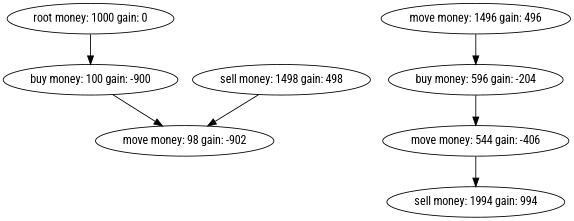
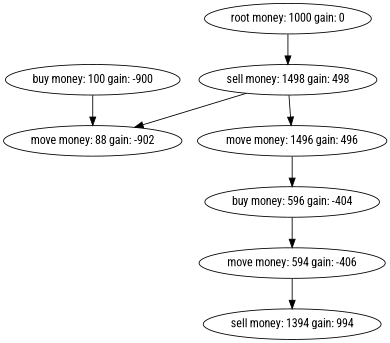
edge "root money: 1000 gain: 0" -> "buy money: 100 gain: -900": now "root money: 1000 gain: 0" -> "sell money: 1498 gain: 498"
node "buy money: 596 gain: -204": label "buy money: 596 gain: -204" -> "buy money: 596 gain: -404"
edge "sell money: 1498 gain: 498" -> "move money: 1496 gain: 496": added
node "move money: 98 gain: -902": label "move money: 98 gain: -902" -> "move money: 88 gain: -902"
node "move money: 544 gain: -406": label "move money: 544 gain: -406" -> "move money: 594 gain: -406"
node "sell money: 1994 gain: 994": label "sell money: 1994 gain: 994" -> "sell money: 1394 gain: 994"
